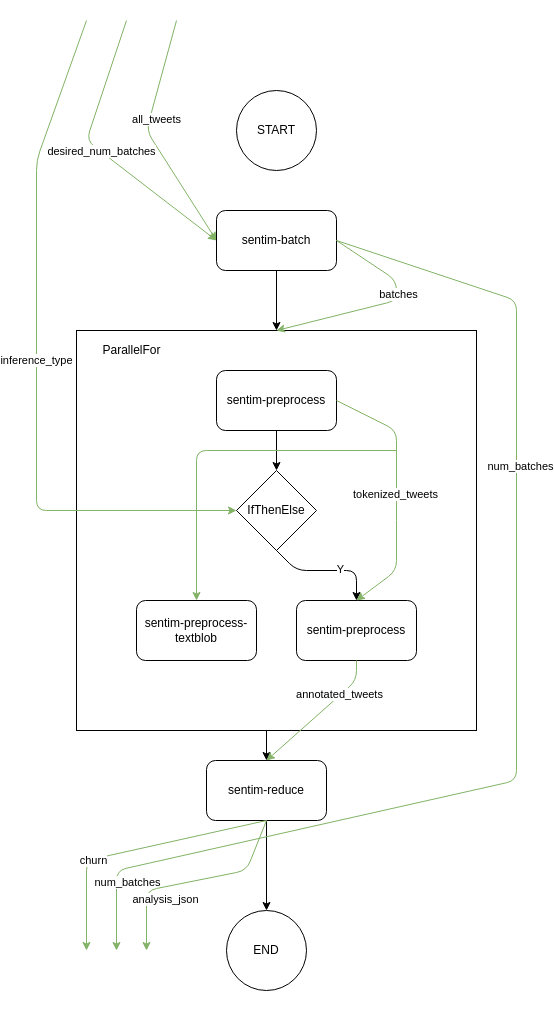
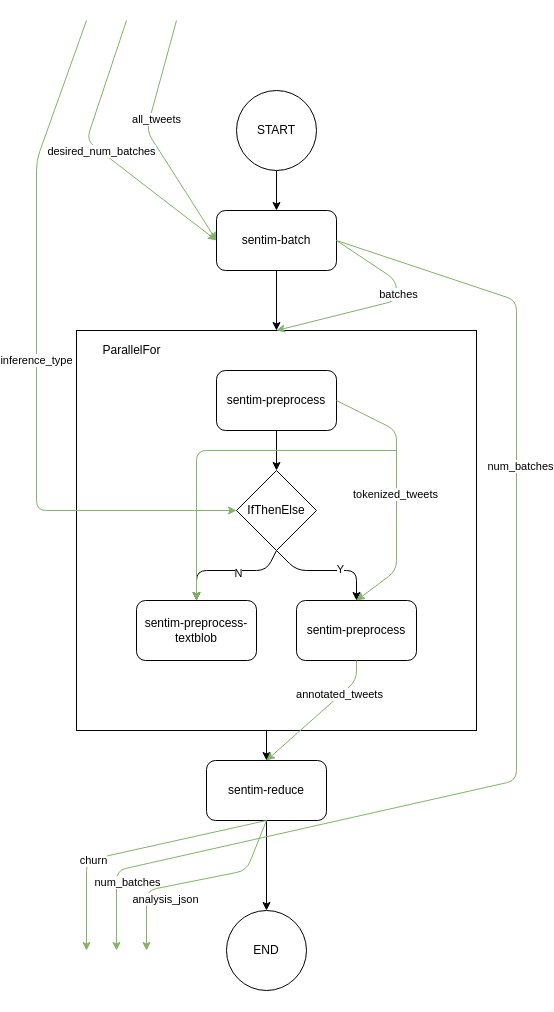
edge "START" -> "sentim-batch": added
edge "IfThenElse" -> "sentim-preprocess-textblob": added, label "N"
